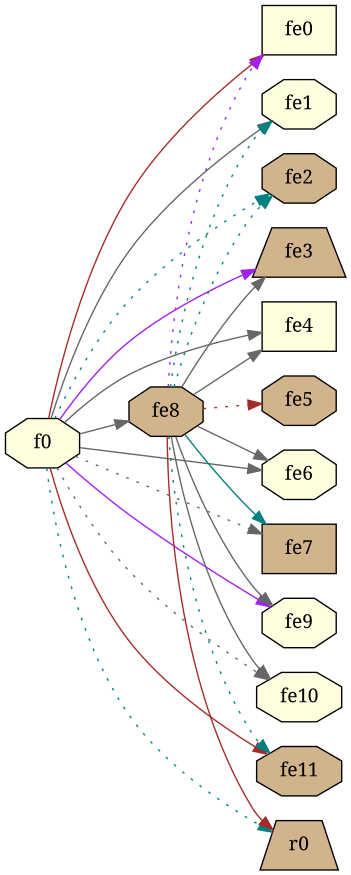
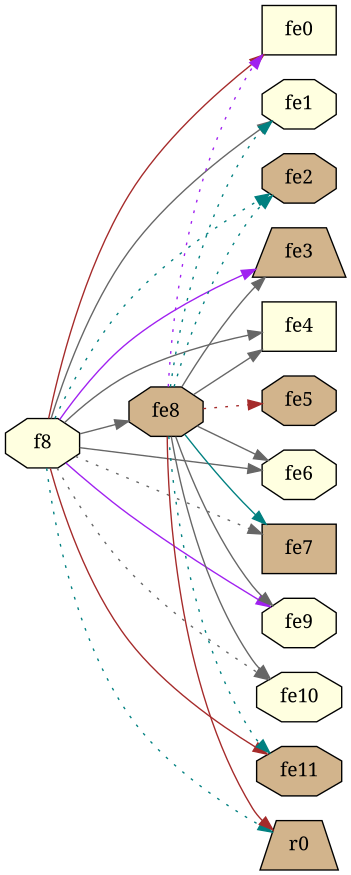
node "f0": label "f0" -> "f8"
